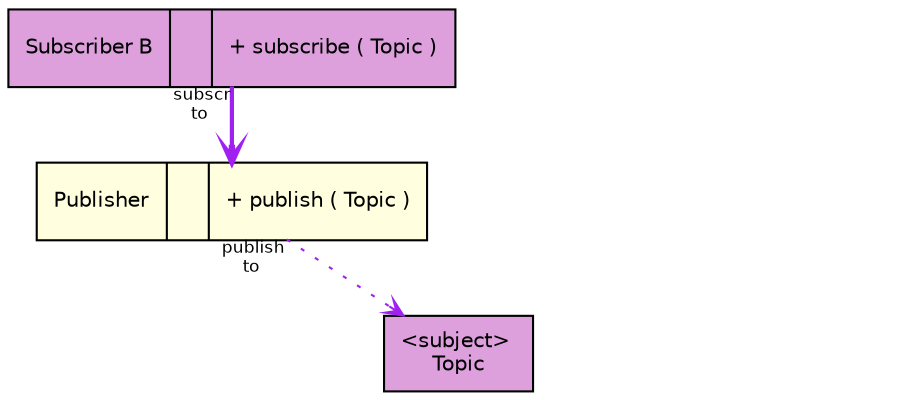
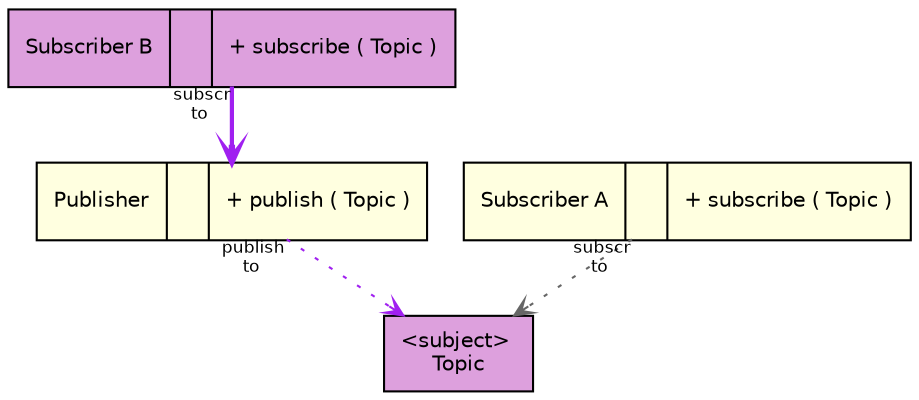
node "Subscriber A": added
